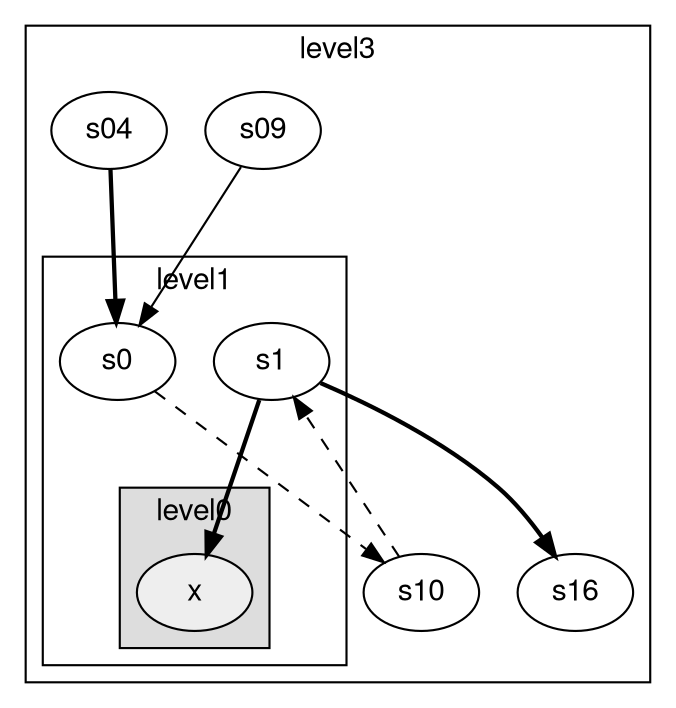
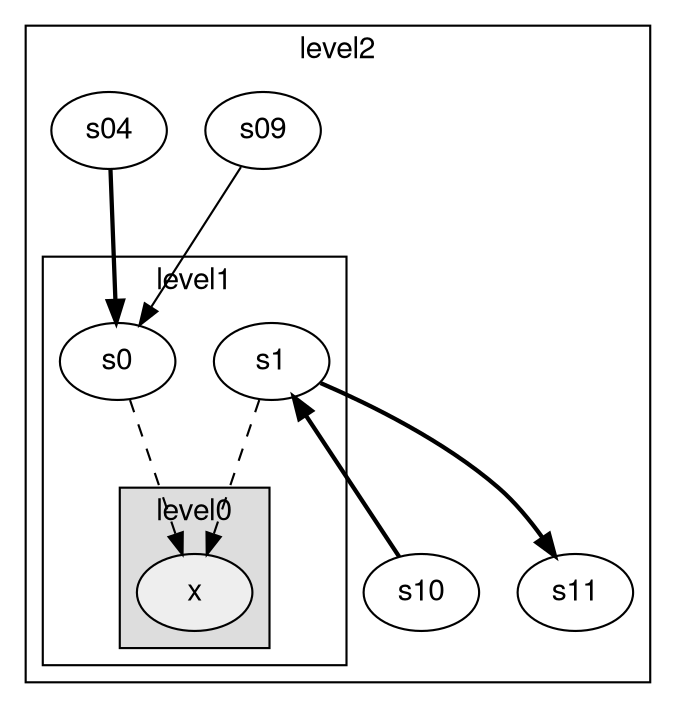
cluster "level3": label "level3" -> "level2"
edge "s0" -> "s10": now "s0" -> "x"
edge "s1" -> "x": style bold -> dashed
edge "s10" -> "s1": style dashed -> bold
node "s16": label "s16" -> "s11"
